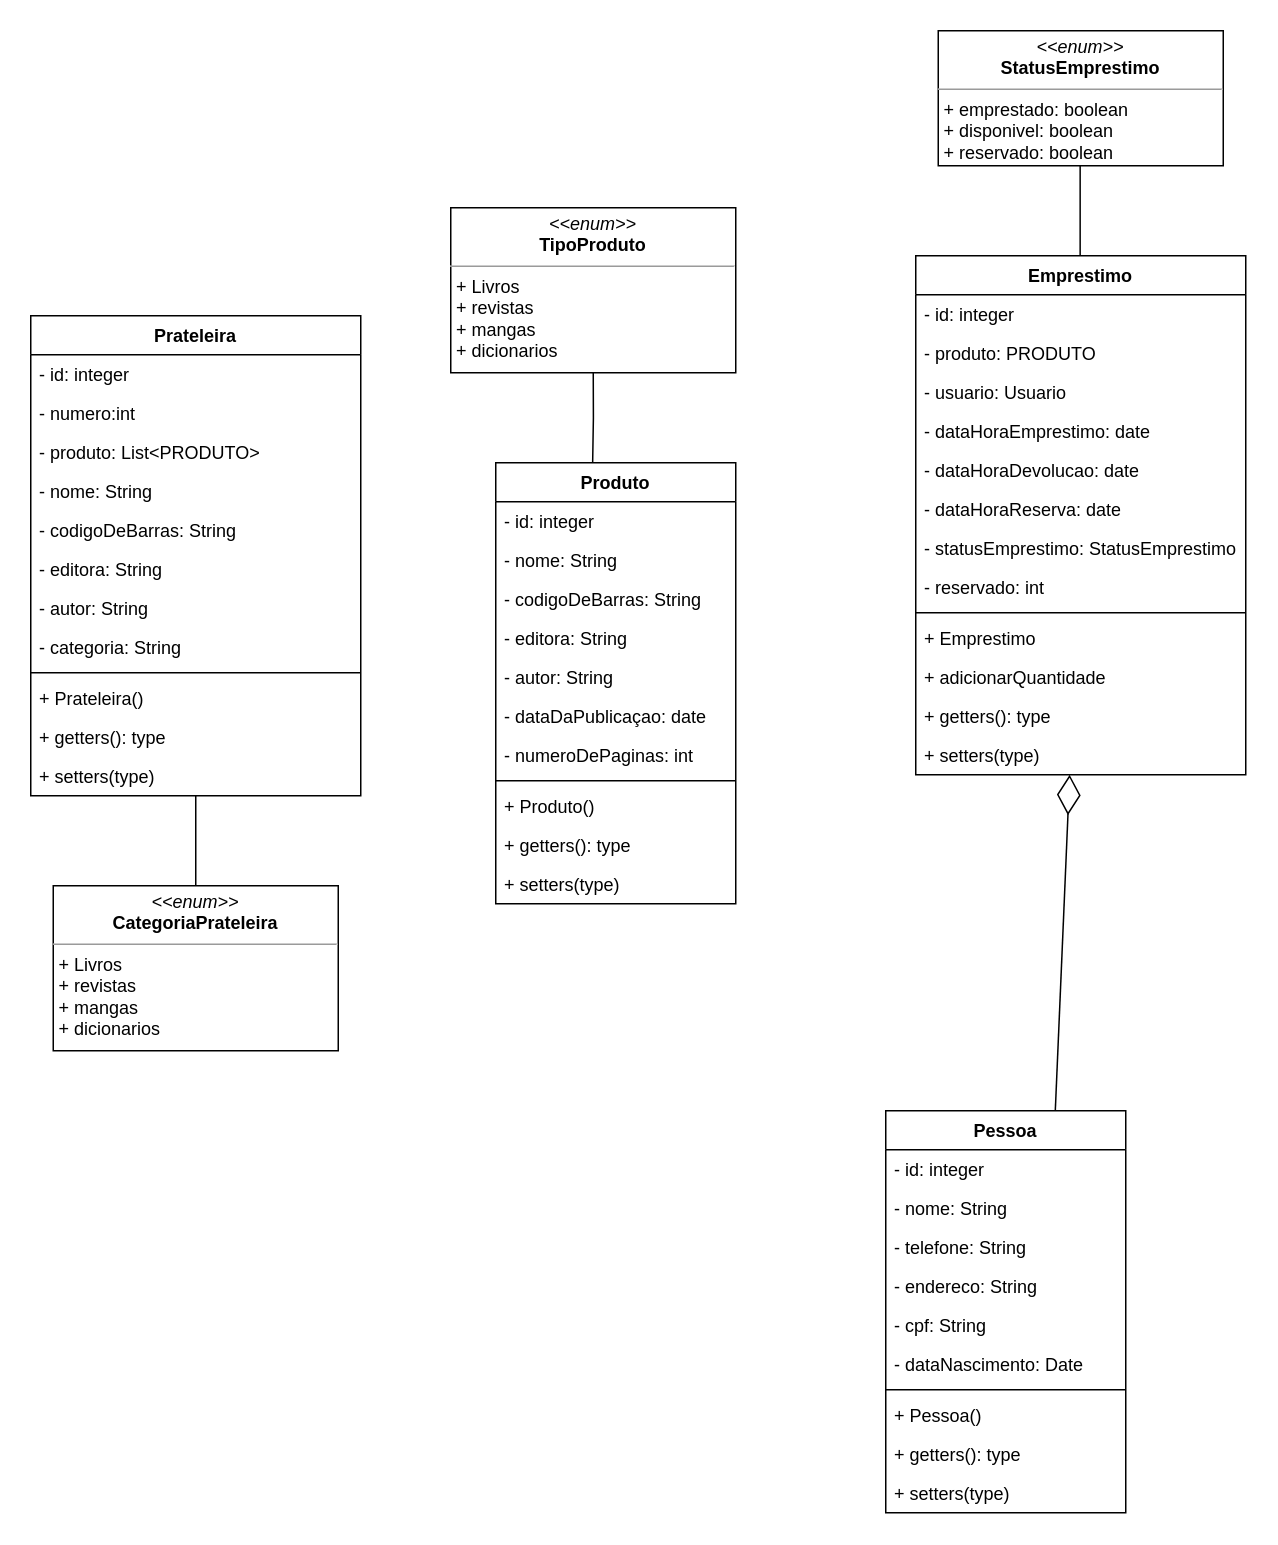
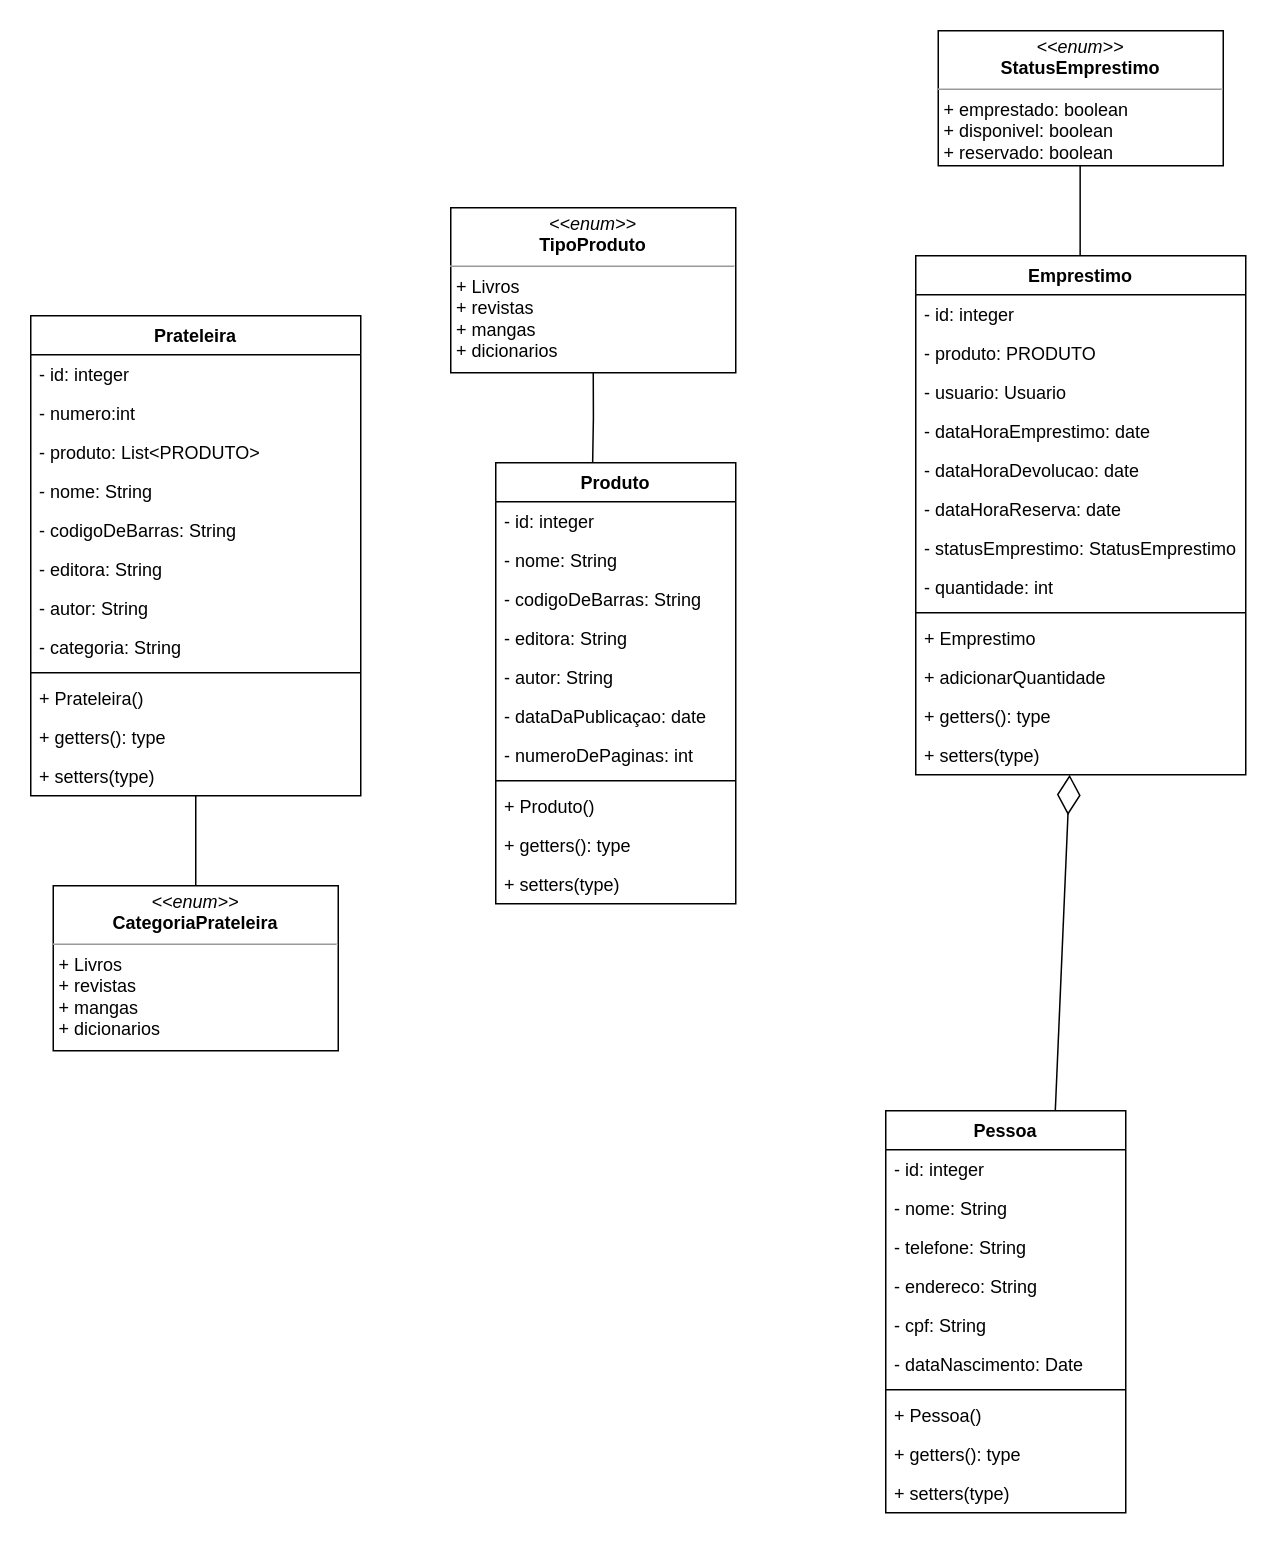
node "- reservado: int": label "- reservado: int" -> "- quantidade: int"
